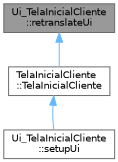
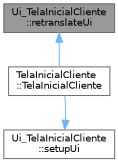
edge "Ui_TelaInicialCliente ::setupUi" -> "TelaInicialCliente ::TelaInicialCliente": reversed
